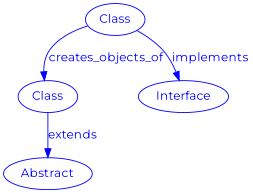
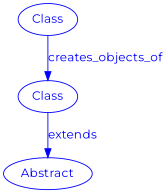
node "Interface": removed
